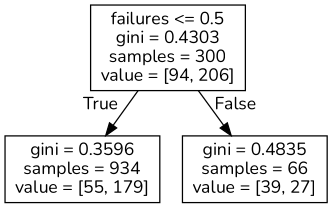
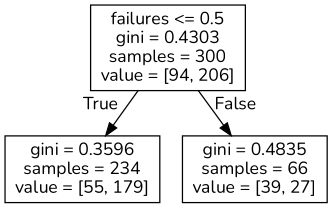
node "gini = 0.3596 samples = 934 value = [55, 179]": label "gini = 0.3596 samples = 934 value = [55, 179]" -> "gini = 0.3596 samples = 234 value = [55, 179]"
